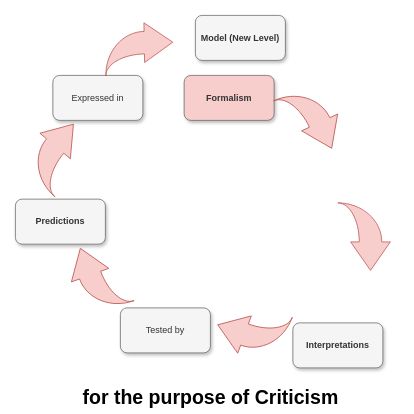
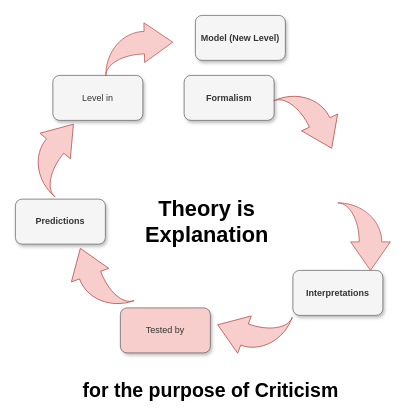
node "Expressed in": label "Expressed in" -> "Level in"
node "Formalism": fillcolor #f8cecc -> #f5f5f5
node "Theory is Explanation": added
node "Tested by": fillcolor #f5f5f5 -> #f8cecc
node "Interpretations": moved (338, 345) -> (338, 293)
node "for the purpose of Criticism": moved (210, 398) -> (210, 390)
